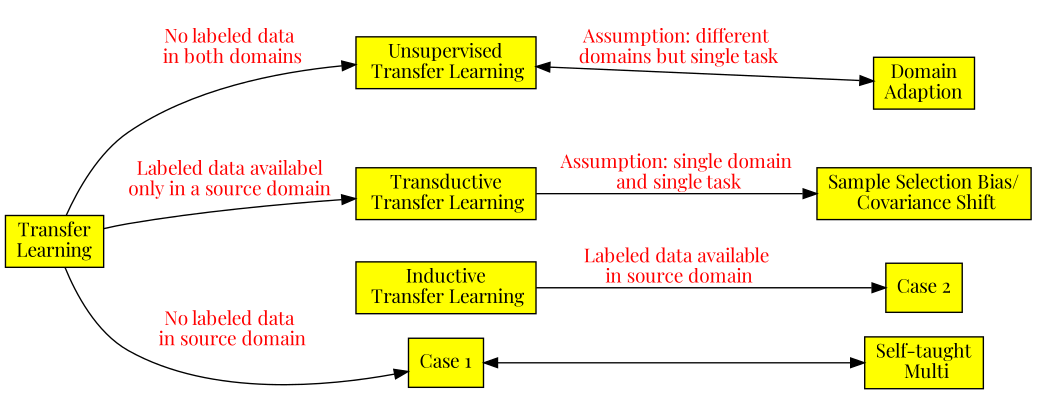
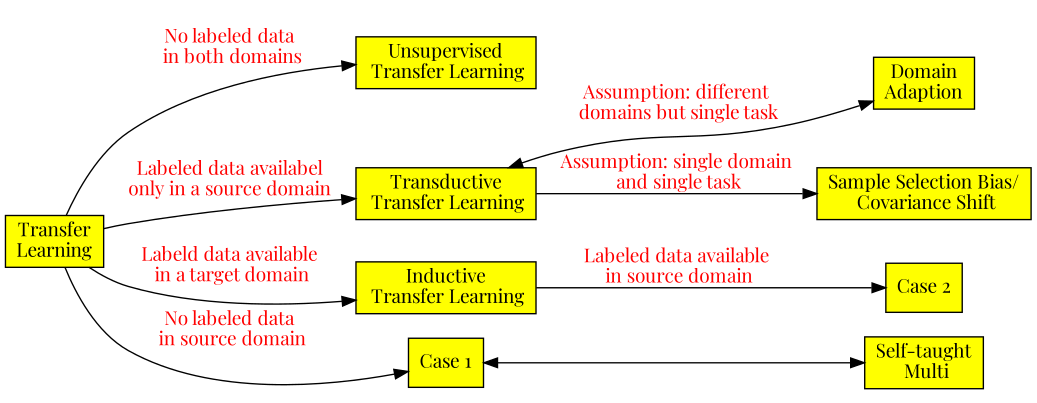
edge "Unsupervised Transfer Learning" -- "Domain Adaption": now "Transductive Transfer Learning" -- "Domain Adaption"
edge "Transfer Learning" -> "Inductive Transfer Learning": added, label "Labeld data available in a target domain"
